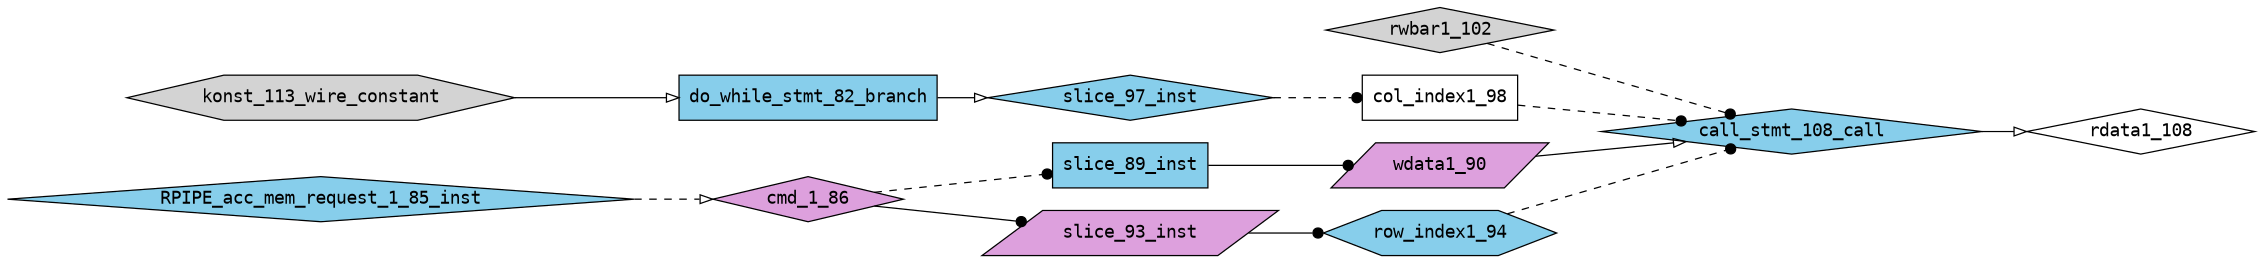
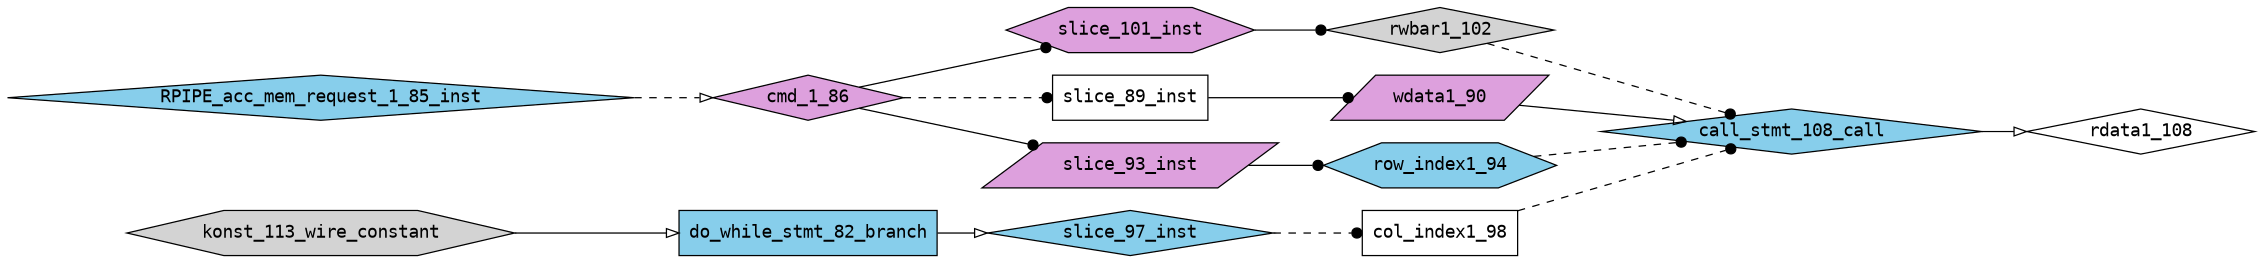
node "slice_101_inst": added
node "slice_89_inst": fillcolor skyblue -> white
